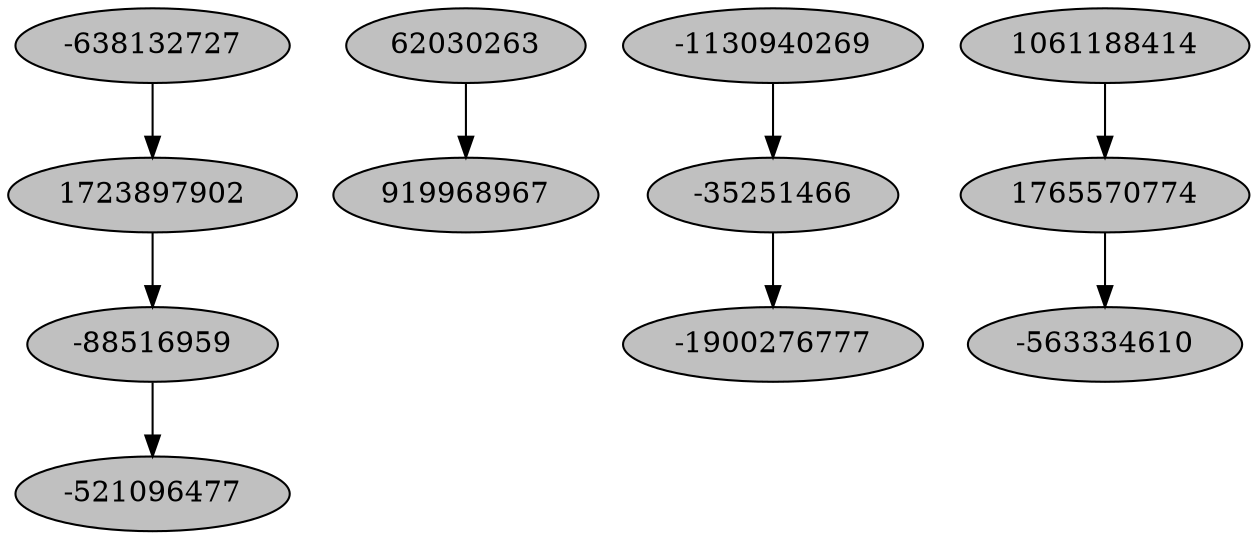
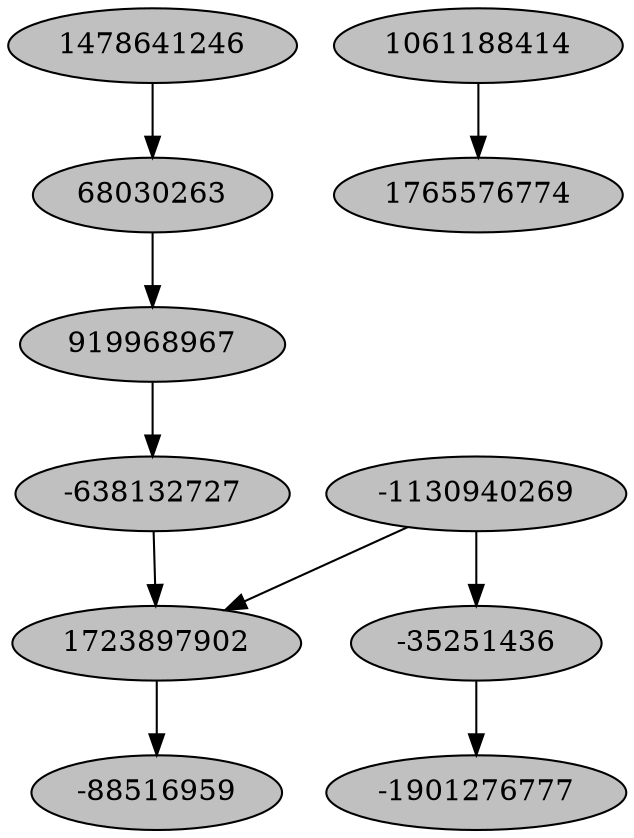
node "1478641246": added
node "62030263": label "62030263" -> "68030263"
node "-35251466": label "-35251466" -> "-35251436"
node "1765570774": label "1765570774" -> "1765576774"
node "-1900276777": label "-1900276777" -> "-1901276777"
node "-563334610": removed
edge "919968967" -> "-638132727": added
node "-521096477": removed
edge "-1130940269" -> "1723897902": added
